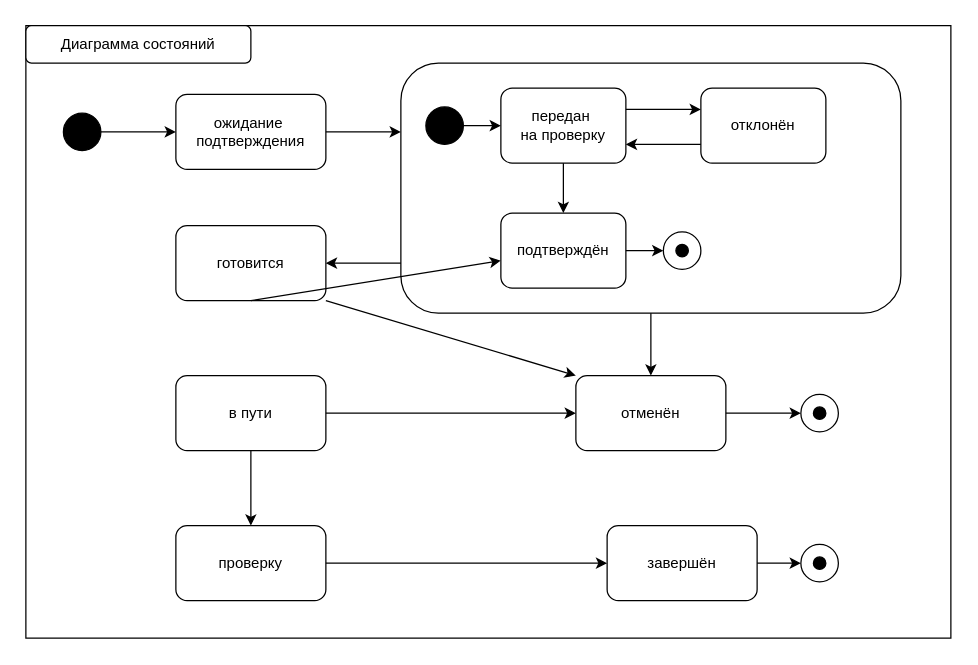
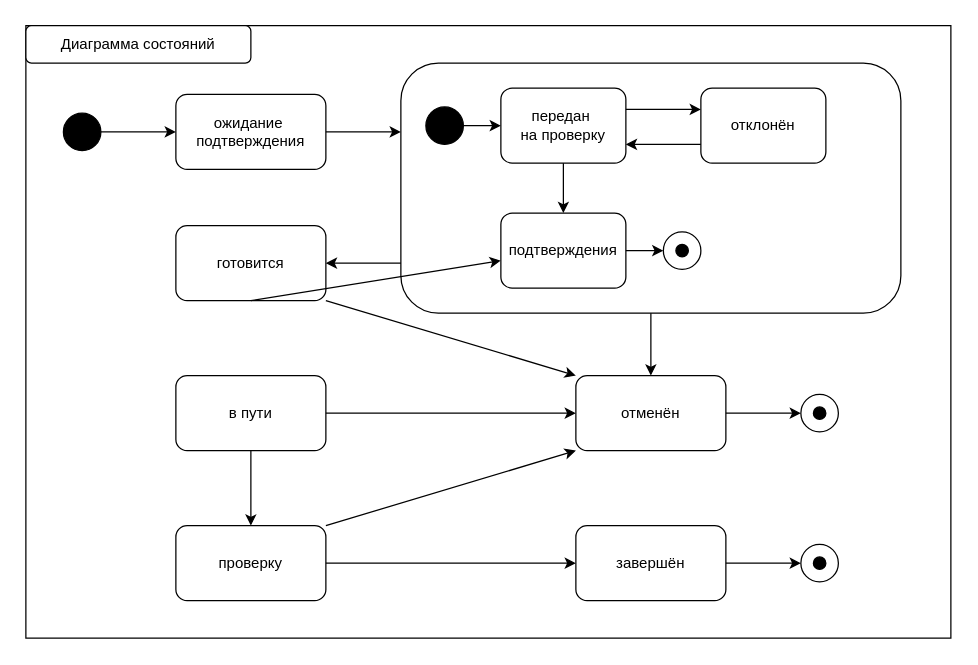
node "подтверждён": label "подтверждён" -> "подтверждения"
edge "проверку" -> "отменён": added
node "завершён": moved (682, 563) -> (651, 563)
